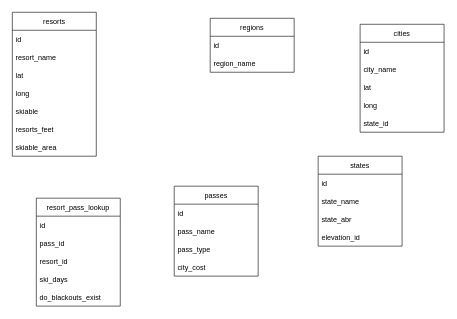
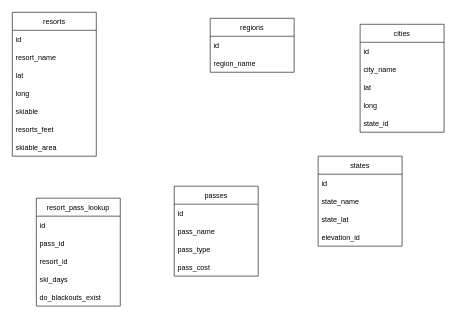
node "state_abr": label "state_abr" -> "state_lat"
node "city_cost": label "city_cost" -> "pass_cost"
